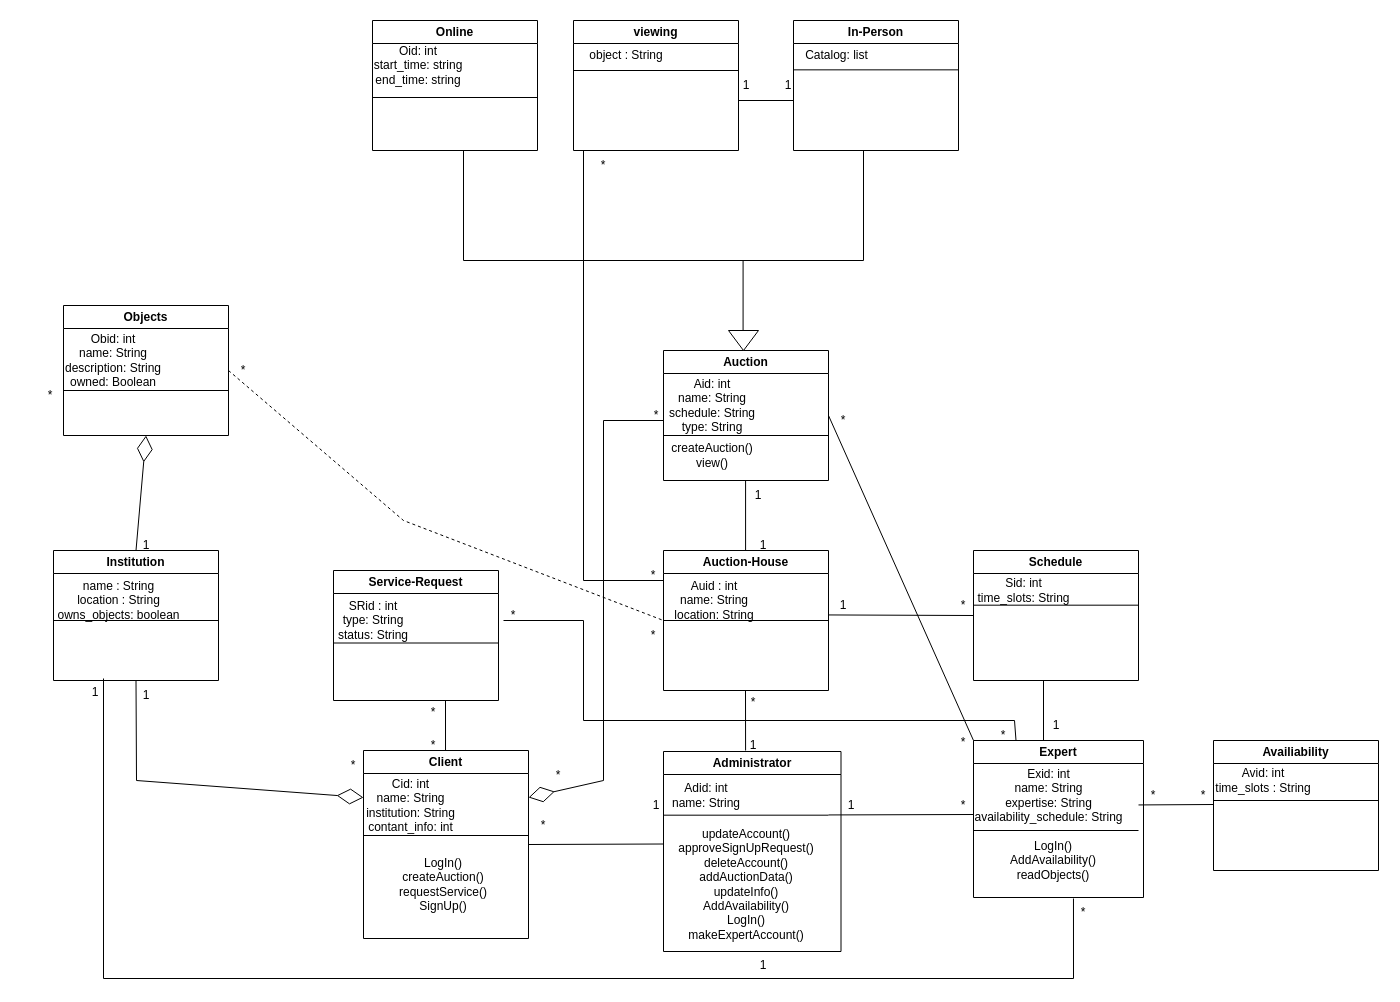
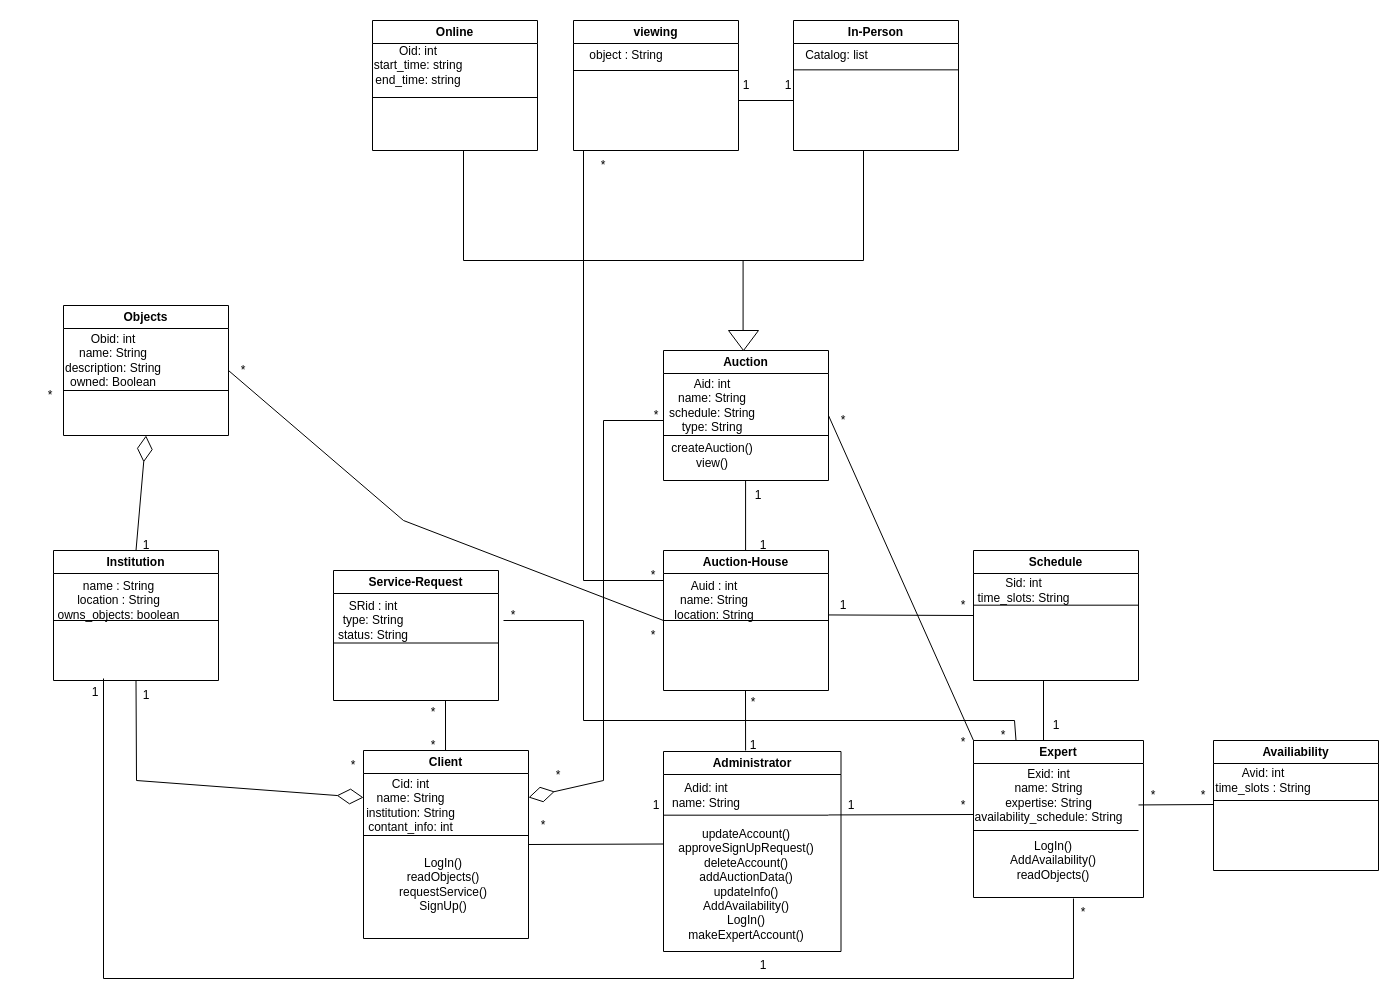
edge "Objects" -- "Auction-House": style dashed -> solid
node "LogIn() createAuction() requestService() SignUp()": label "LogIn() createAuction() requestService() SignUp()" -> "LogIn() readObjects() requestService() SignUp()"
